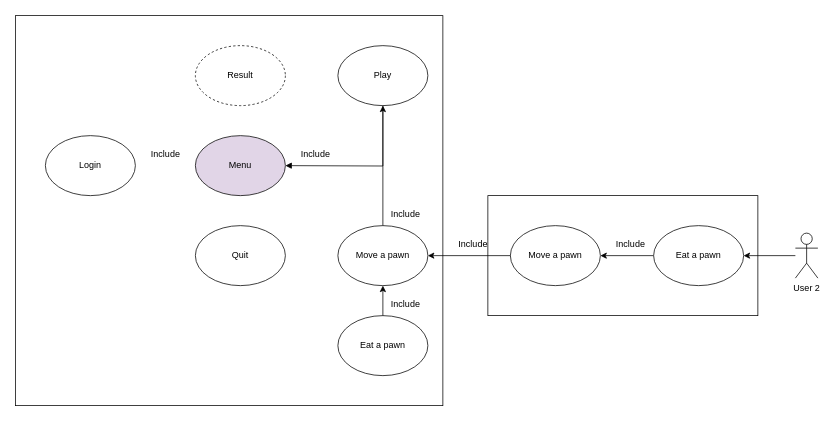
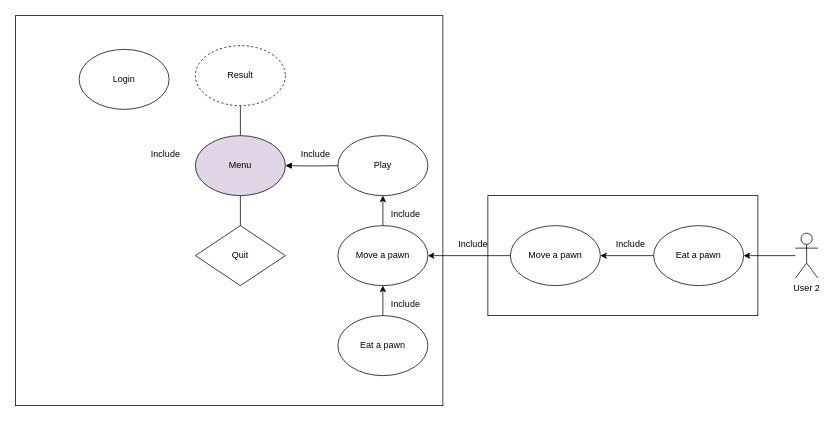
node "Play": moved (383, 75) -> (383, 165)
edge "Result" -- "Menu": added
node "Login": moved (90, 165) -> (124, 79)
edge "Menu" -- "Quit": added
node "Quit": shape ellipse -> diamond
